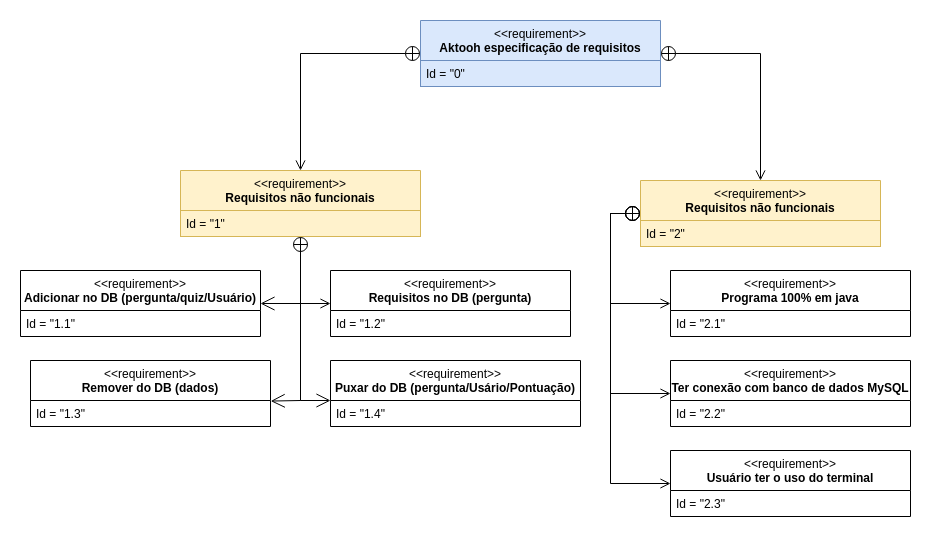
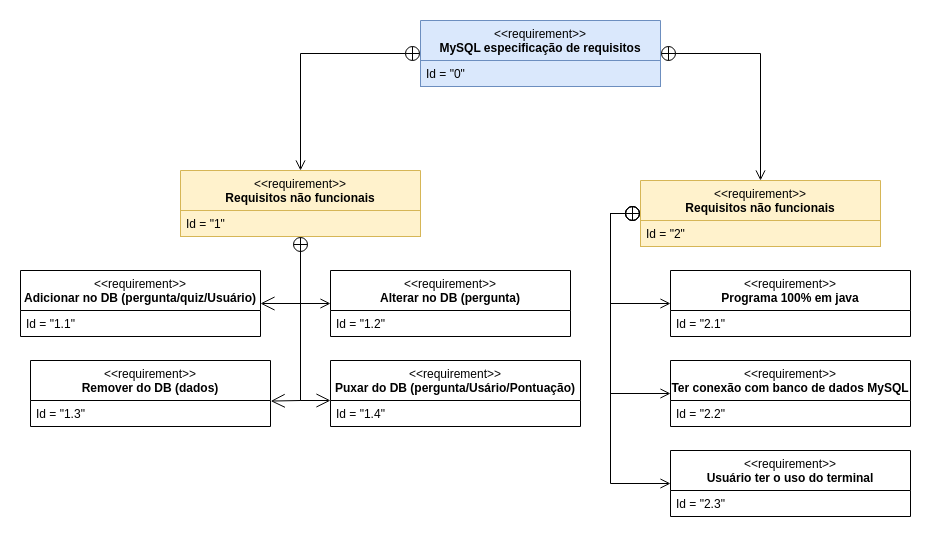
node "<<requirement>> Aktooh especificação de requisitos": label "<<requirement>> Aktooh especificação de requisitos" -> "<<requirement>> MySQL especificação de requisitos"
node "<<requirement>> Requisitos no DB (pergunta)": label "<<requirement>> Requisitos no DB (pergunta)" -> "<<requirement>> Alterar no DB (pergunta)"
